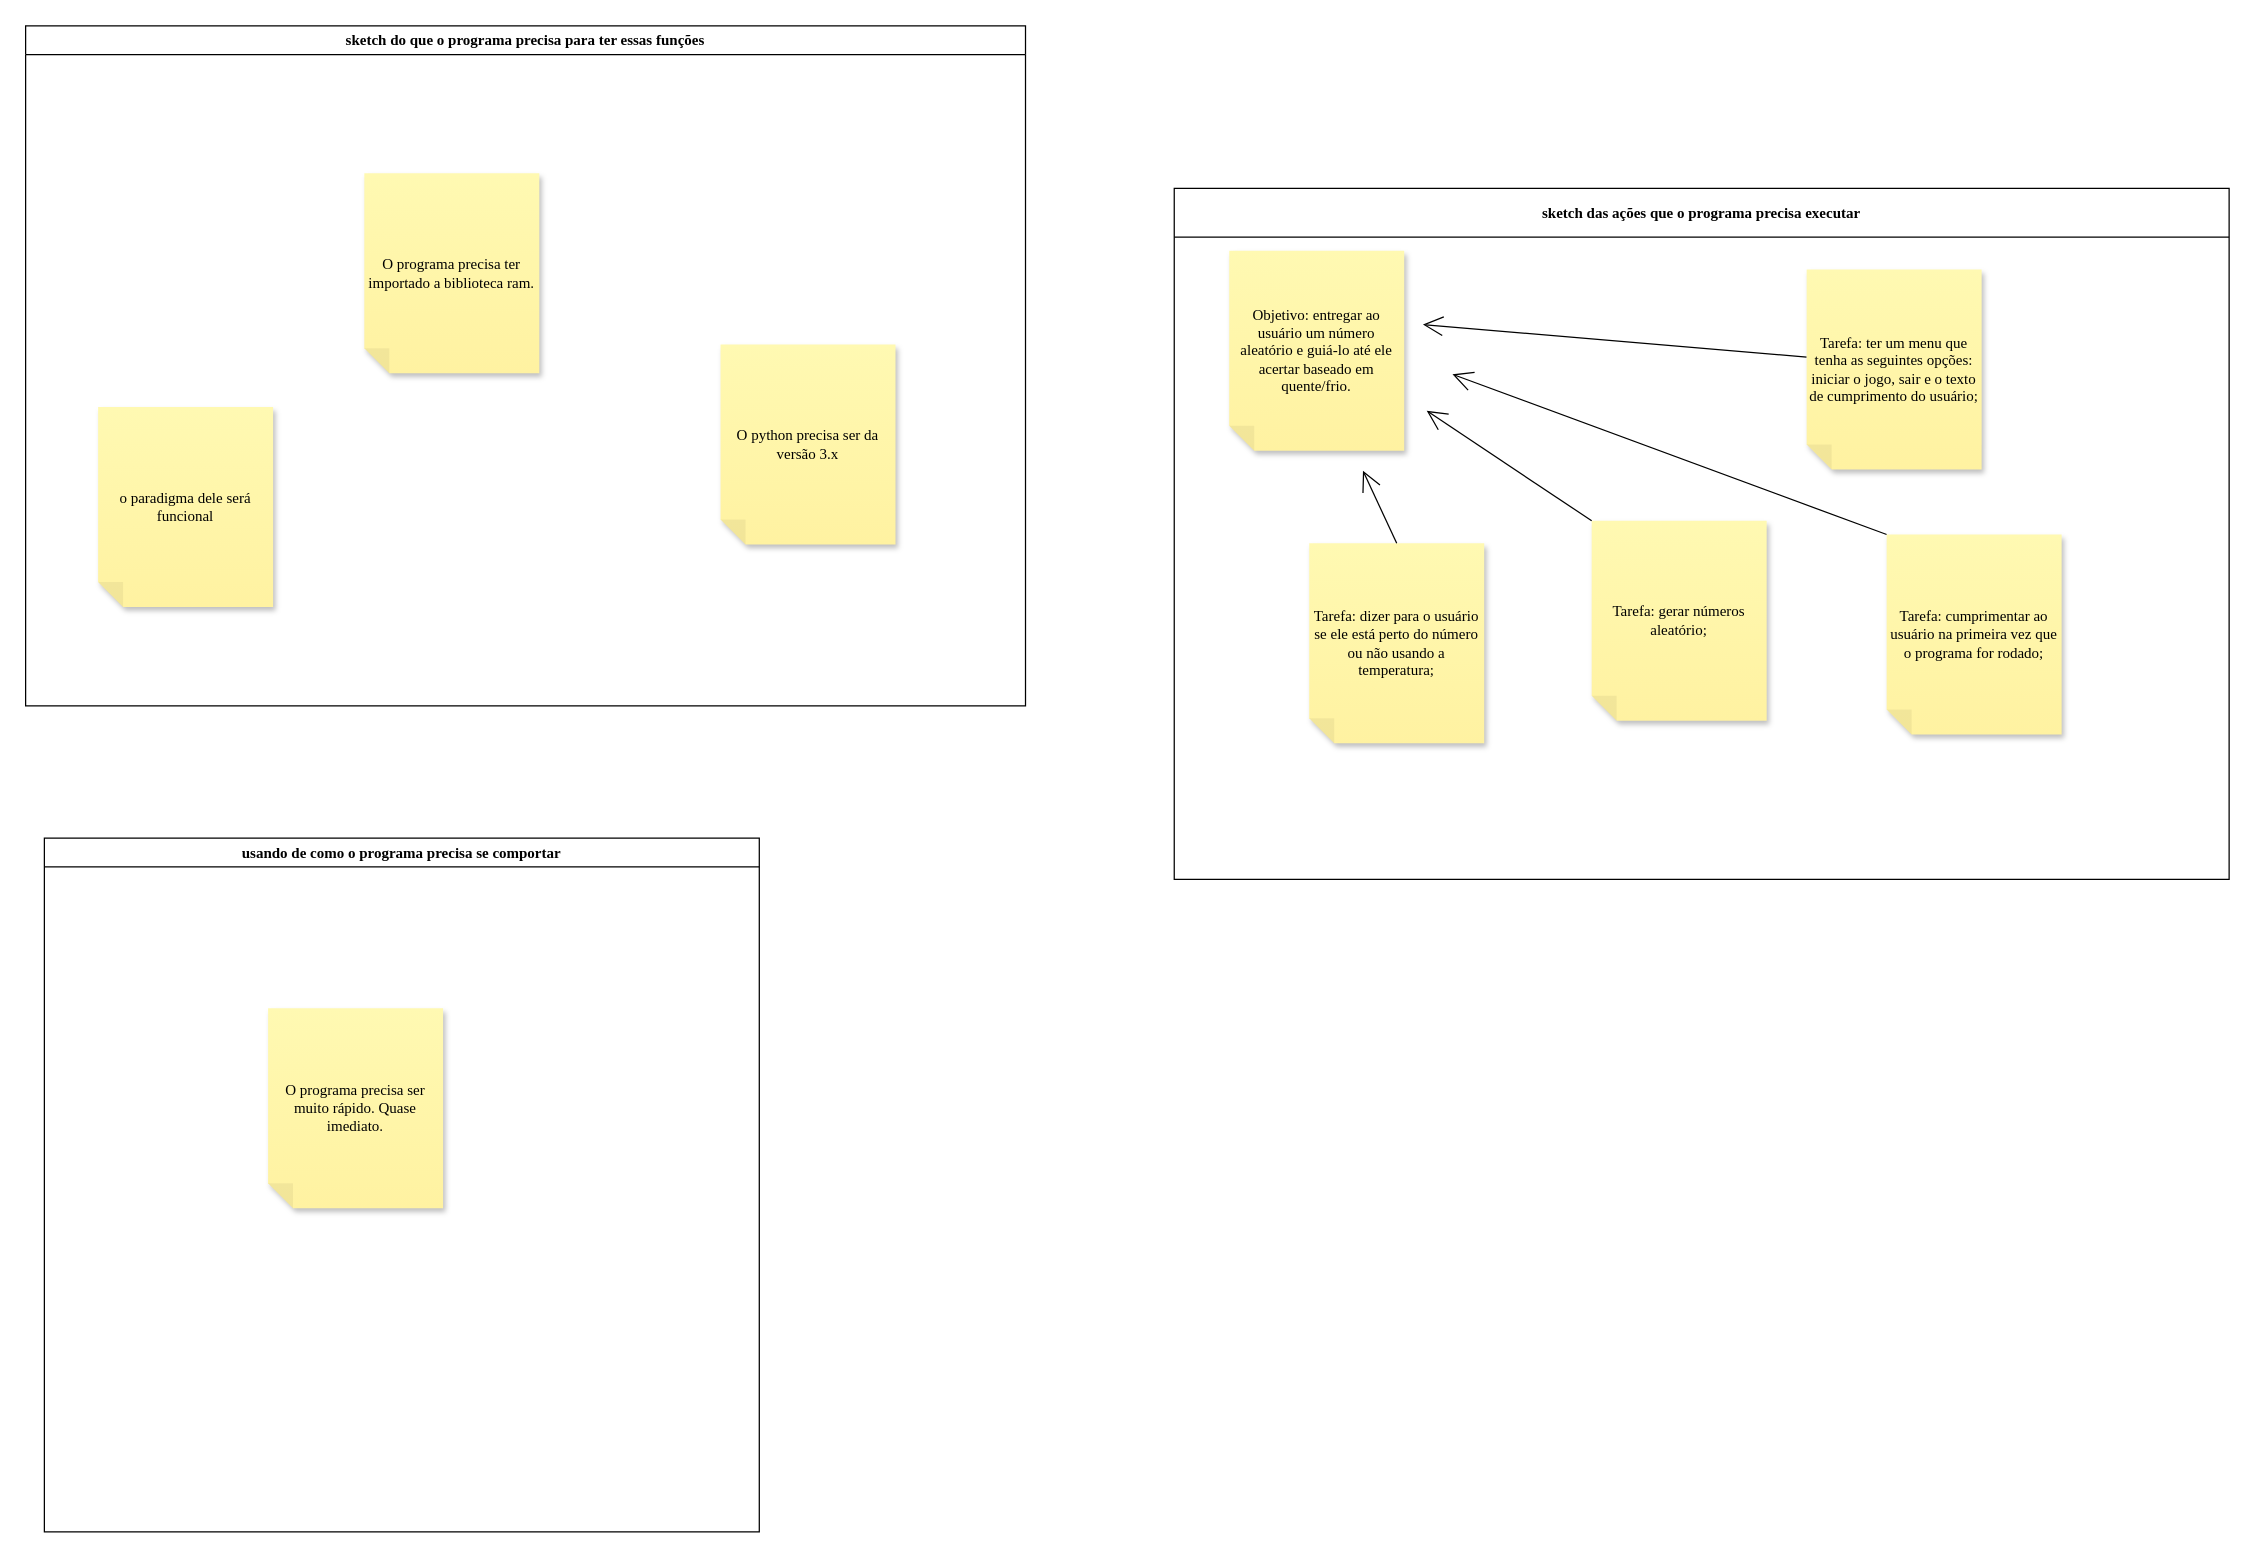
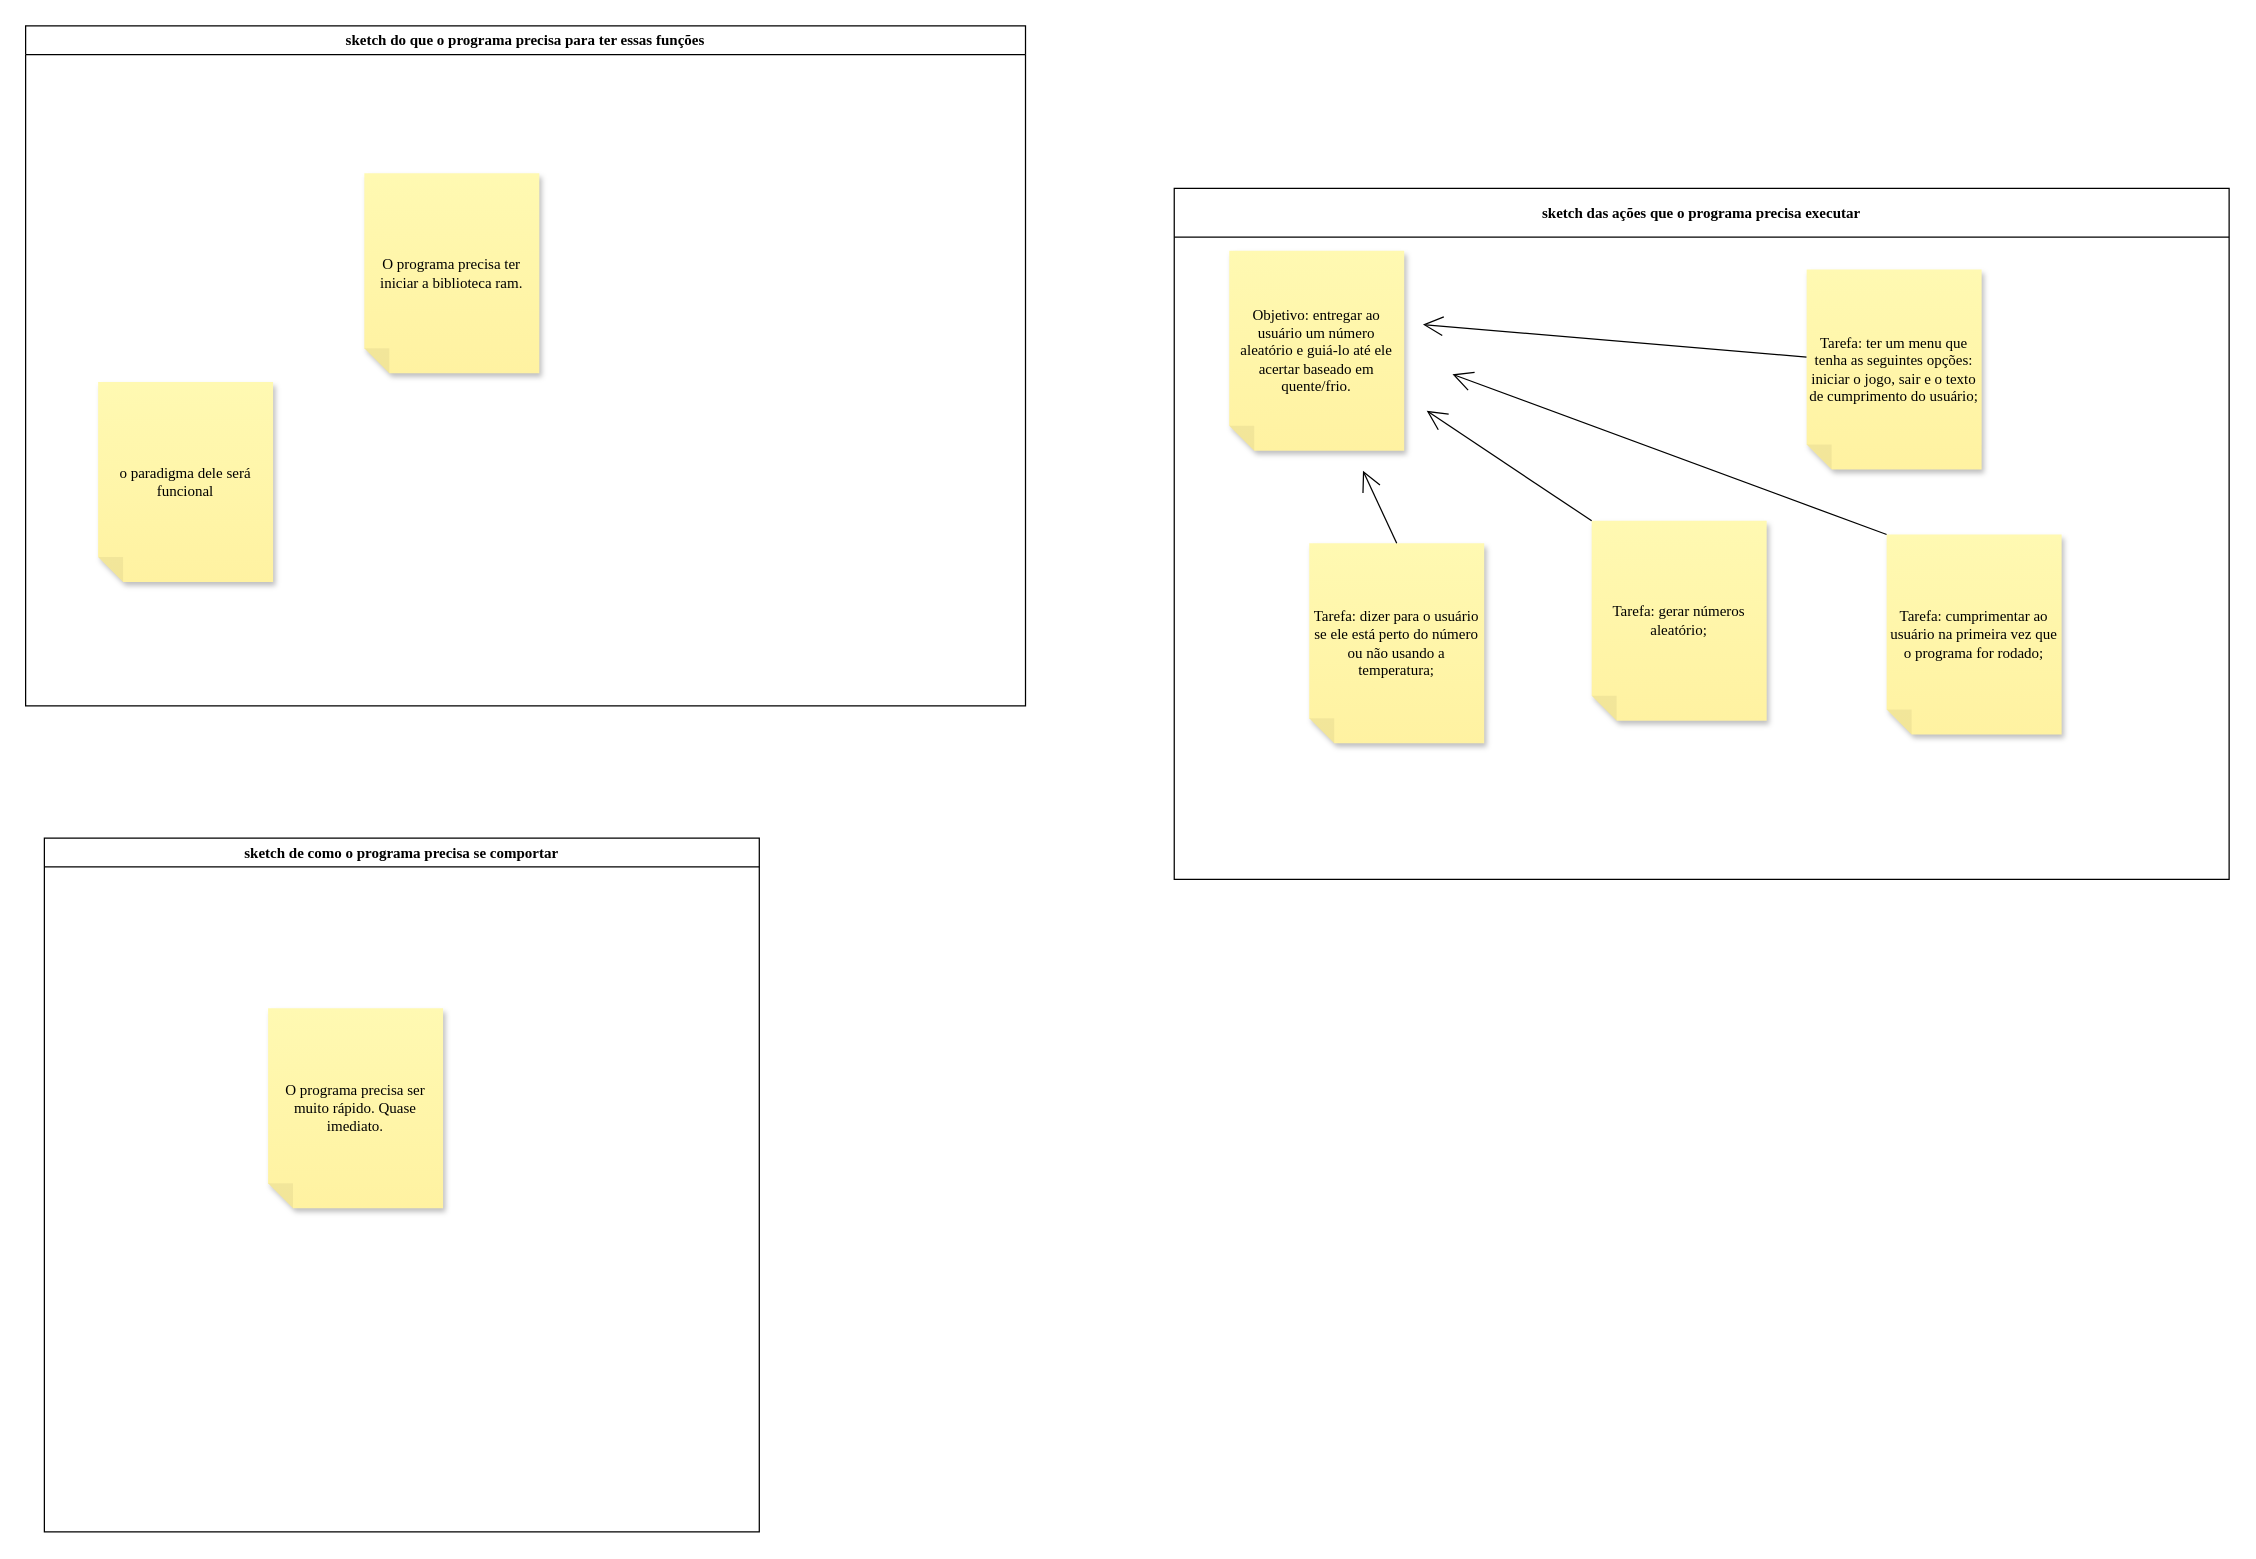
node "O programa precisa ter importado a biblioteca ram.": label "O programa precisa ter importado a biblioteca ram." -> "O programa precisa ter iniciar a biblioteca ram."
node "O python precisa ser da versão 3.x": removed
node "o paradigma dele será funcional": moved (186, 507) -> (186, 482)
node "usando de como o programa precisa se comportar": label "usando de como o programa precisa se comportar" -> "sketch de como o programa precisa se comportar"
